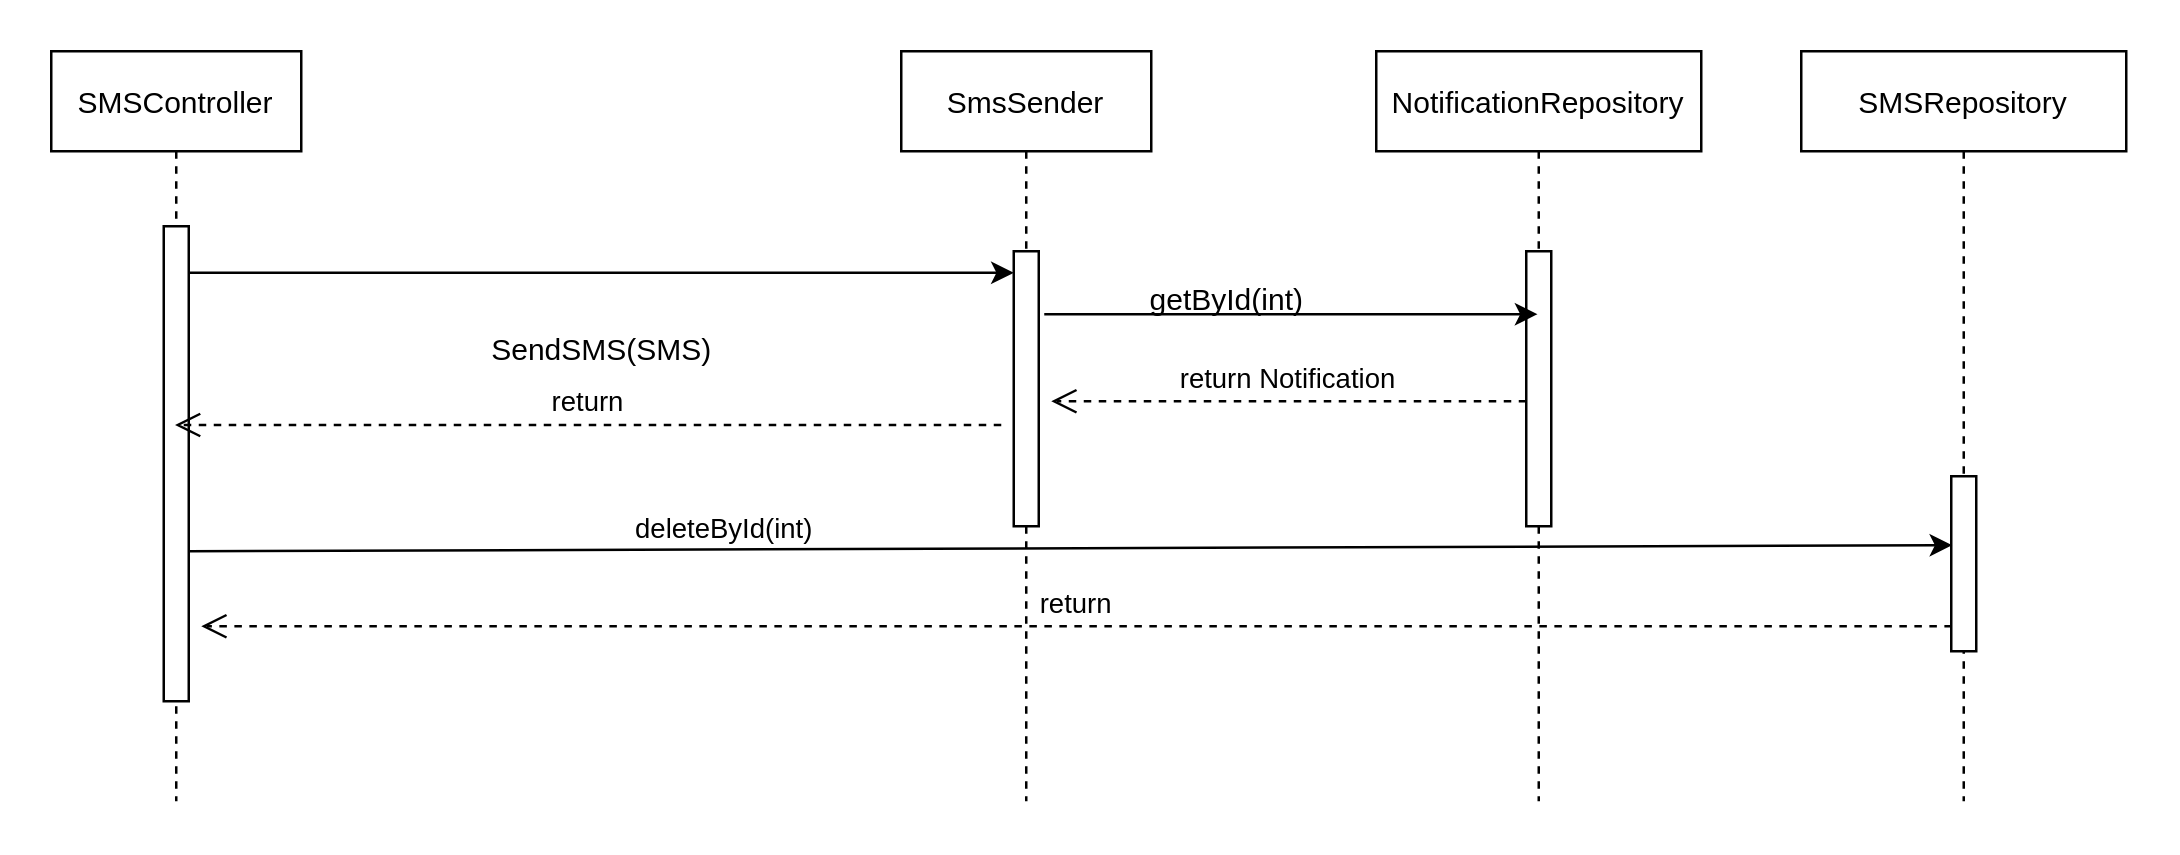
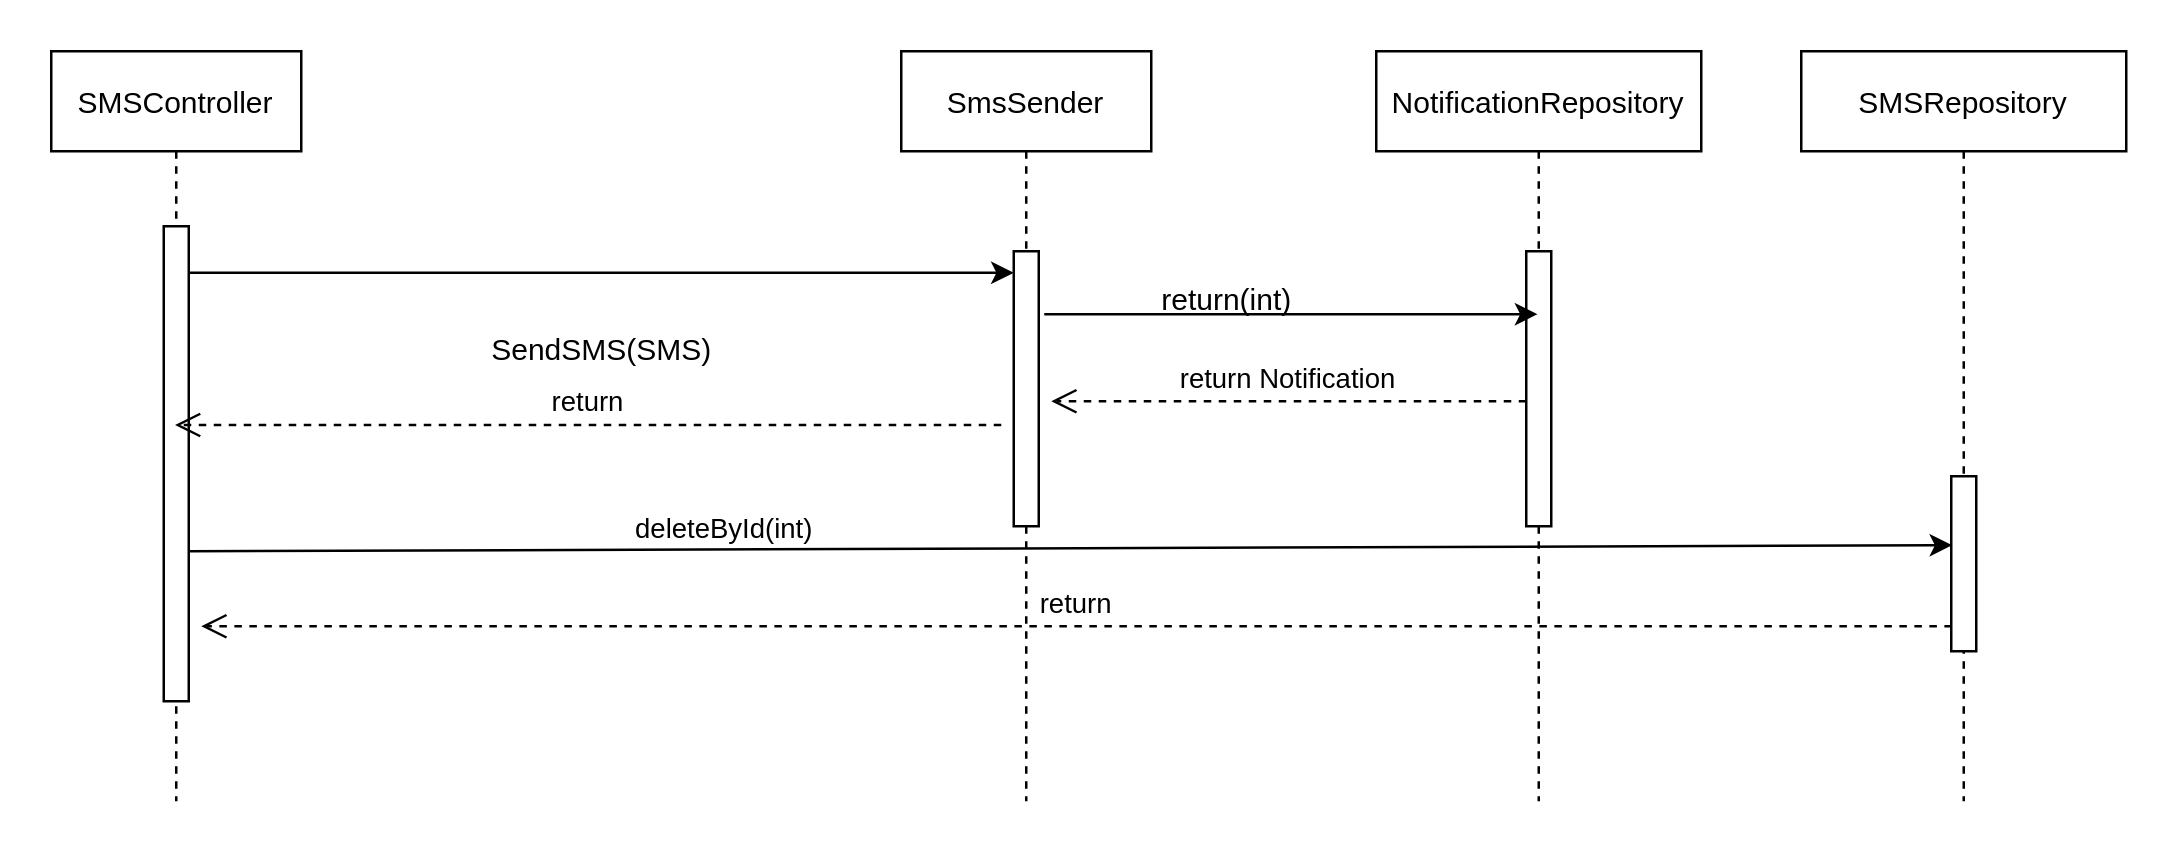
node "getById(int)": label "getById(int)" -> "return(int)"
